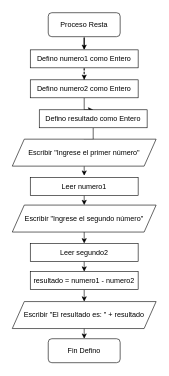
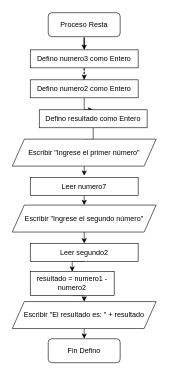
node "Defino numero1 como Entero": label "Defino numero1 como Entero" -> "Defino numero3 como Entero"
node "Leer numero1": label "Leer numero1" -> "Leer numero7"
node "resultado = numero1 - numero2": size 108x18 -> 84x24
